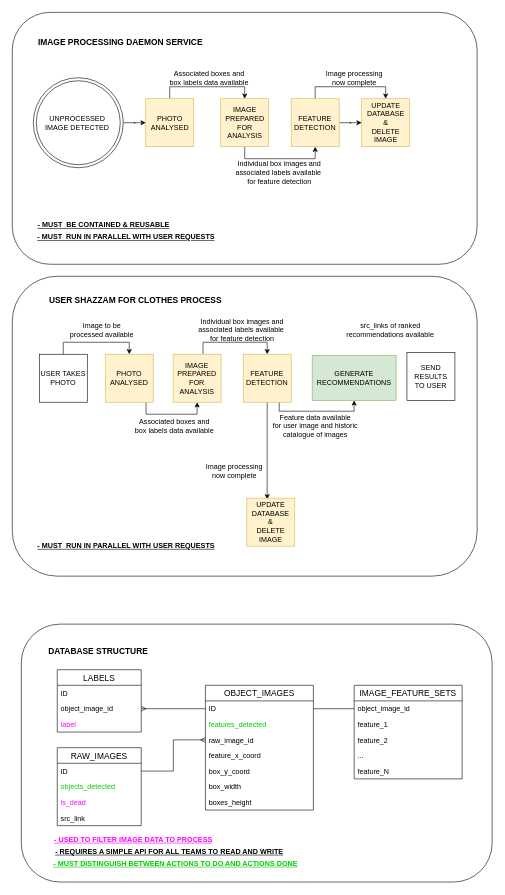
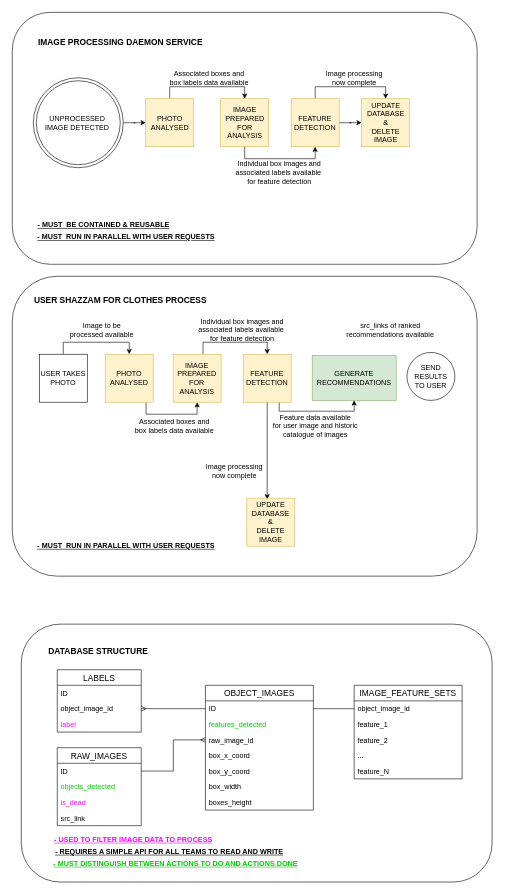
node "USER SHAZZAM FOR CLOTHES PROCESS": moved (135, 300) -> (120, 300)
node "SEND RESULTS TO USER": shape rectangle -> ellipse
node "feature_x_coord": label "feature_x_coord" -> "box_x_coord"
